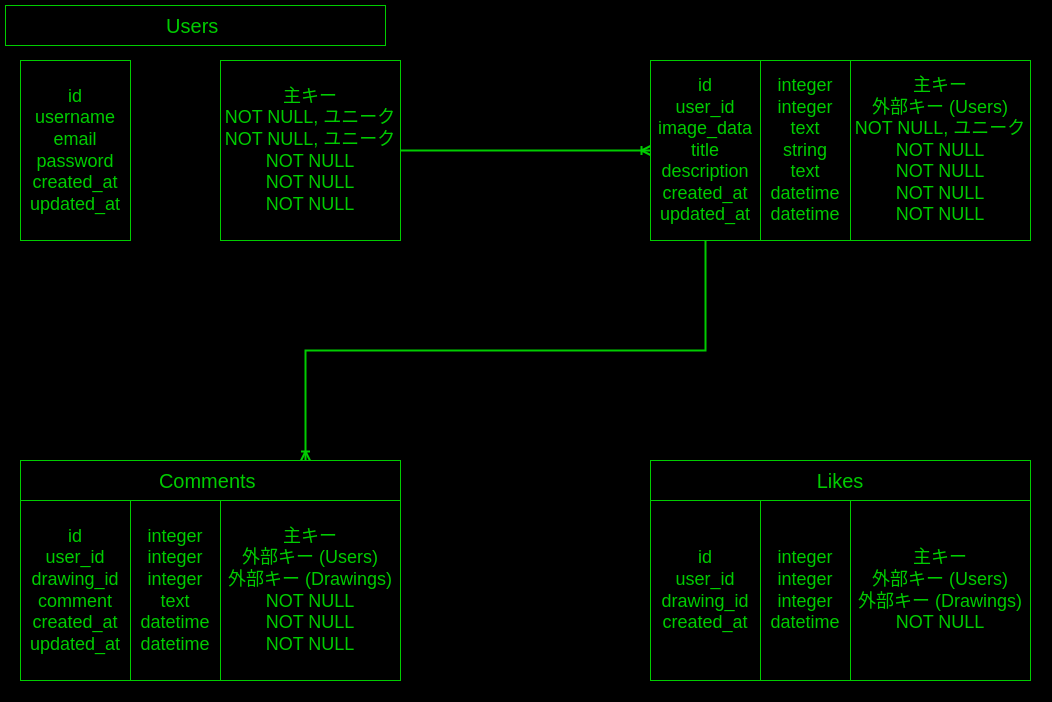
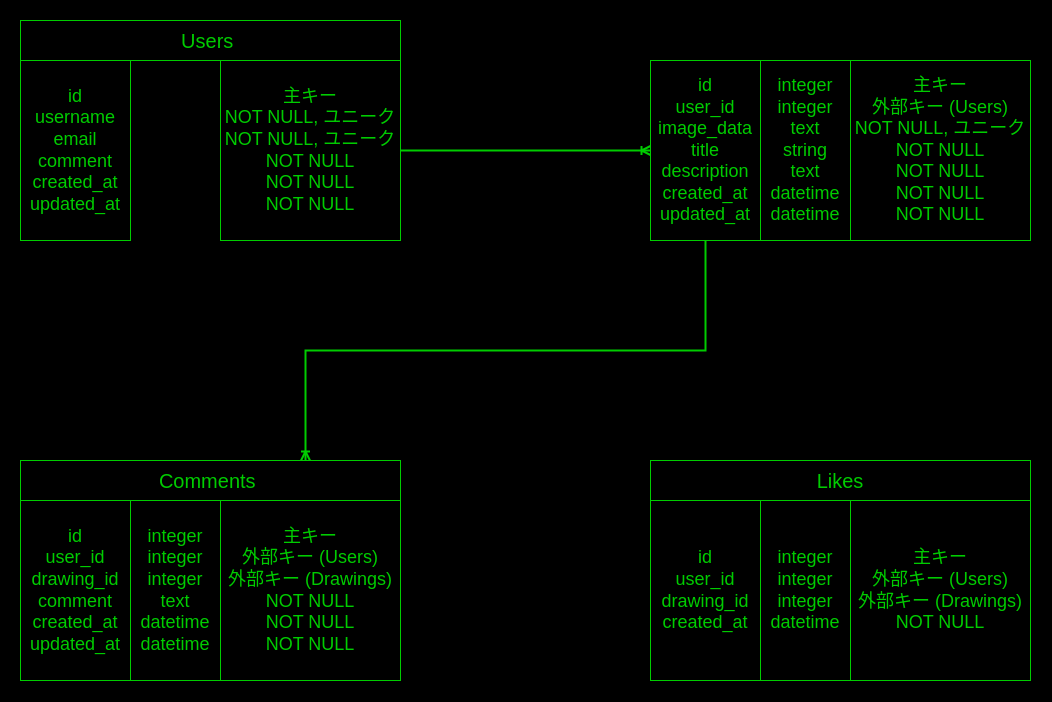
node "Users": moved (196, 26) -> (211, 41)
node "id username email password created_at updated_at": label "id username email password created_at updated_at" -> "id username email comment created_at updated_at"
